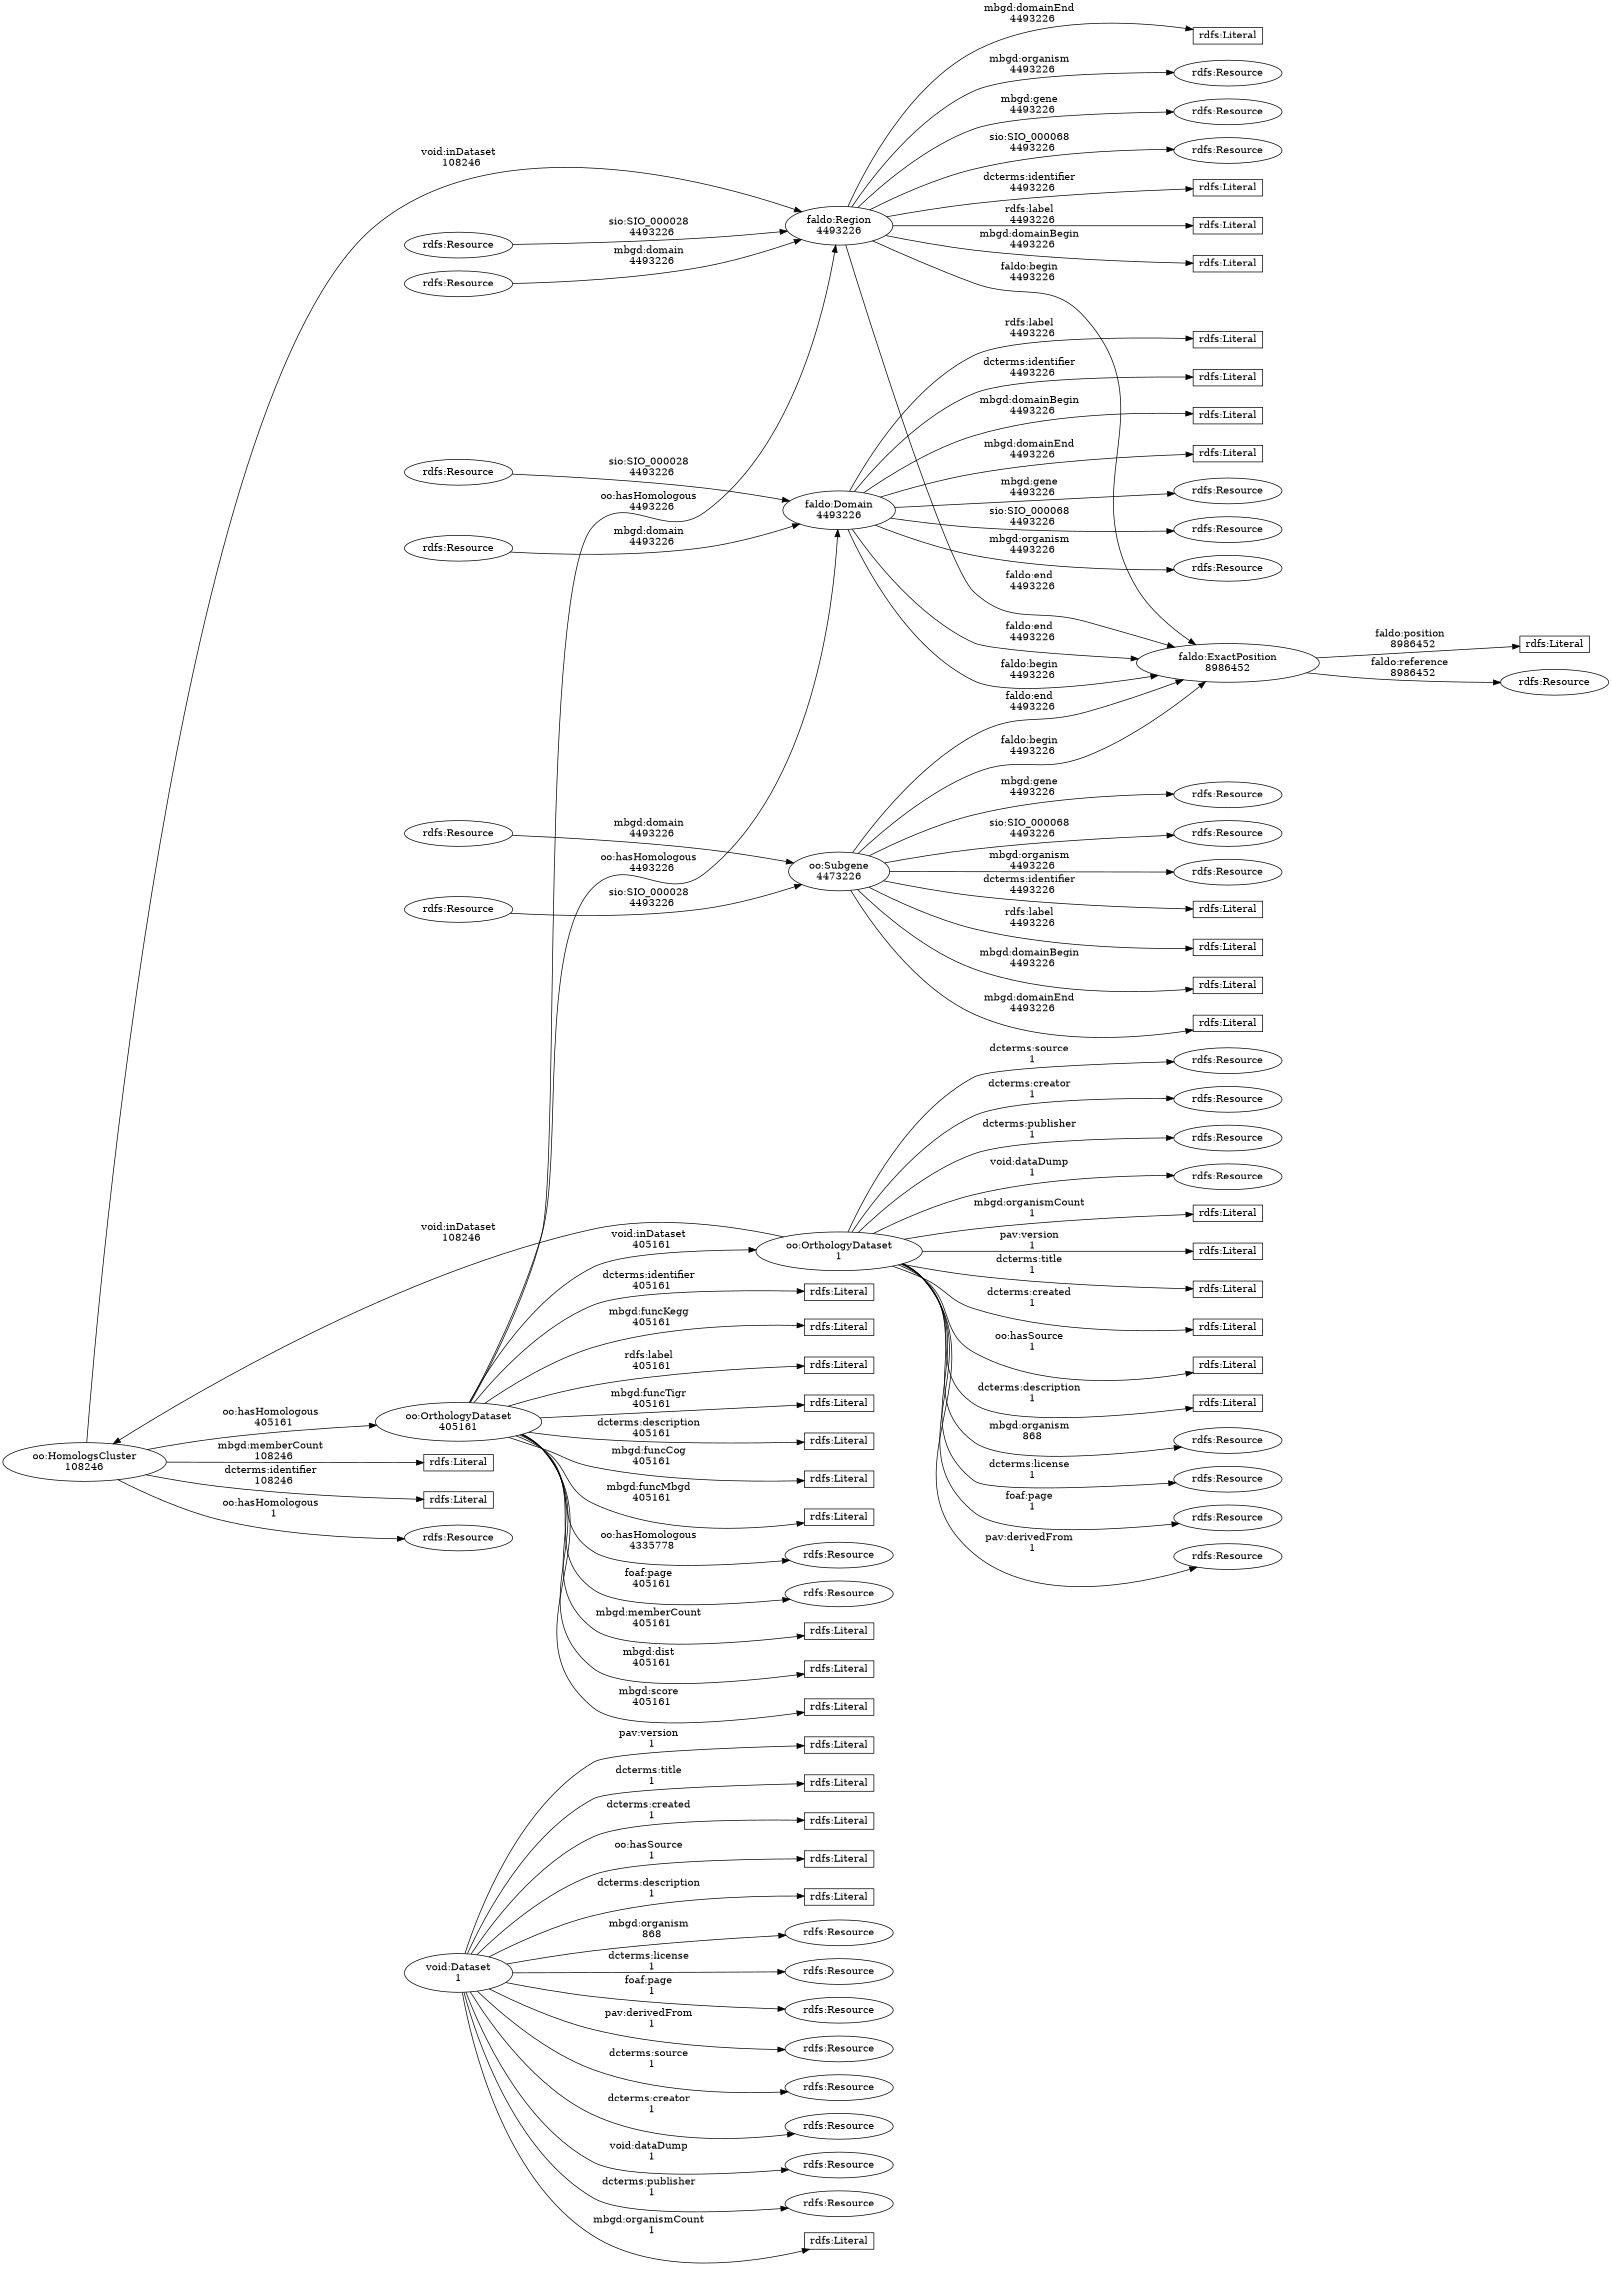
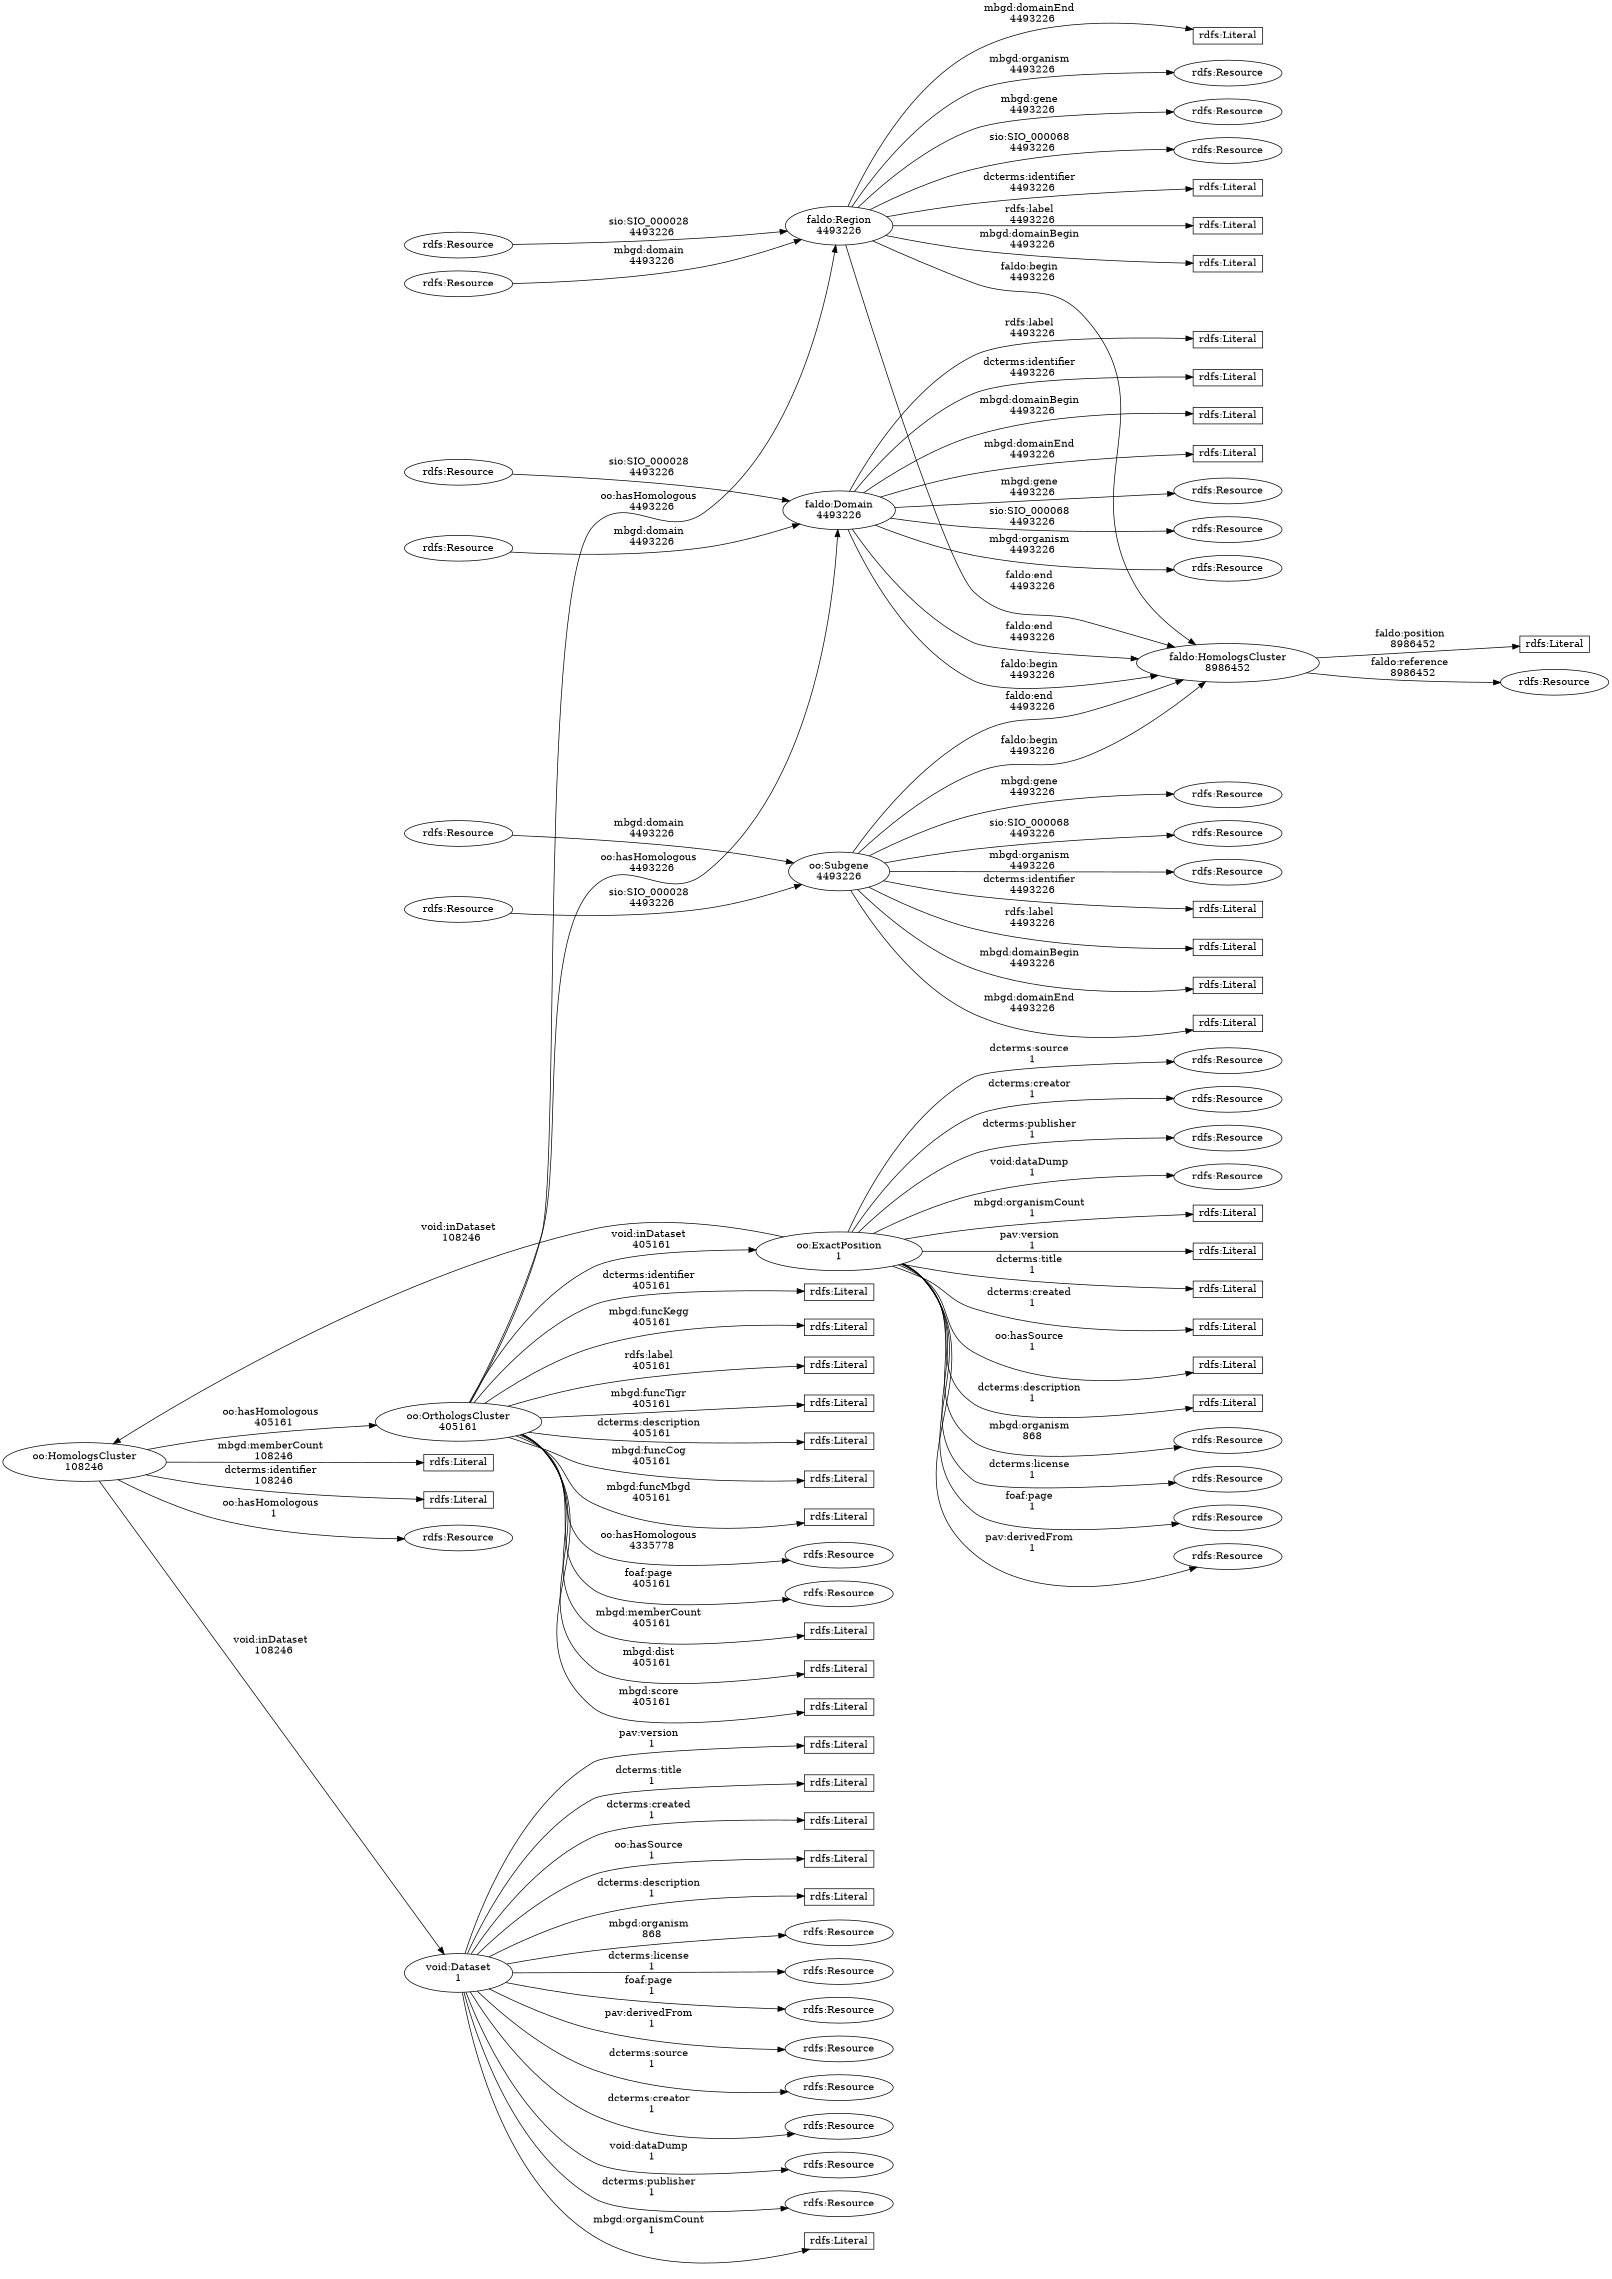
edge "oo:HomologsCluster 108246" -> "faldo:Region 4493226": now "oo:HomologsCluster 108246" -> "void:Dataset 1"
node "faldo:ExactPosition 8986452": label "faldo:ExactPosition 8986452" -> "faldo:HomologsCluster 8986452"
node "oo:Subgene 4473226": label "oo:Subgene 4473226" -> "oo:Subgene 4493226"
node "oo:OrthologyDataset 1": label "oo:OrthologyDataset 1" -> "oo:ExactPosition 1"
node "oo:OrthologyDataset 405161": label "oo:OrthologyDataset 405161" -> "oo:OrthologsCluster 405161"
